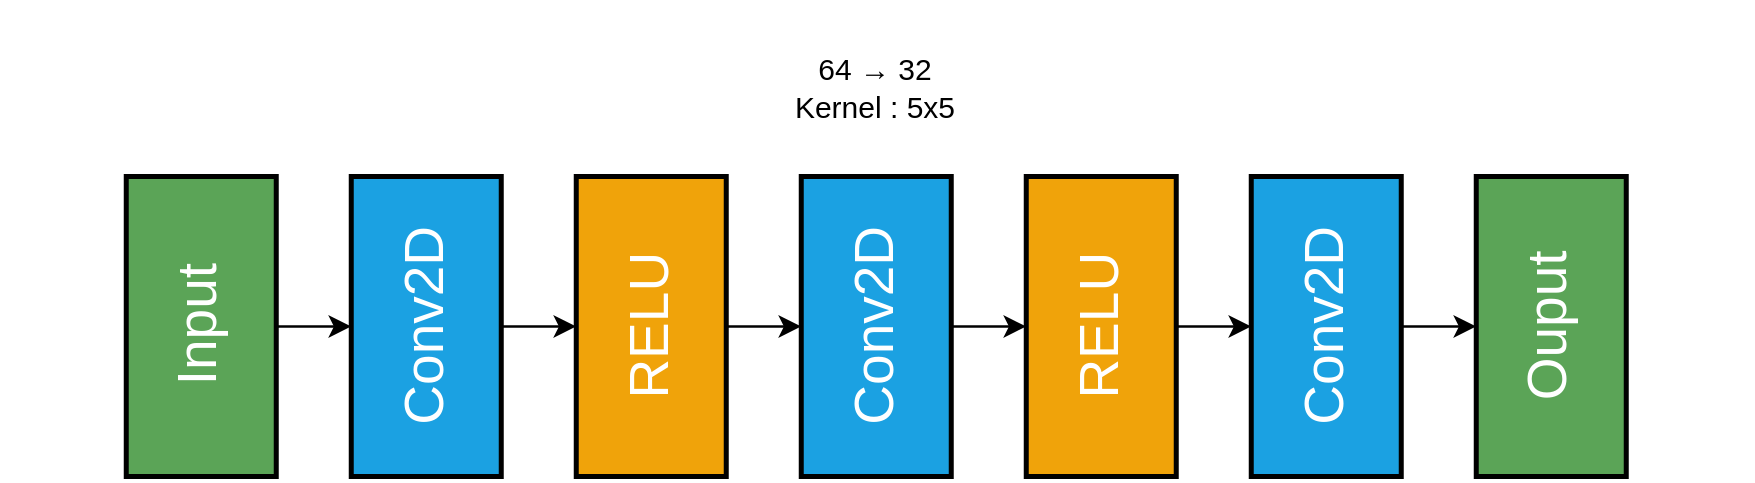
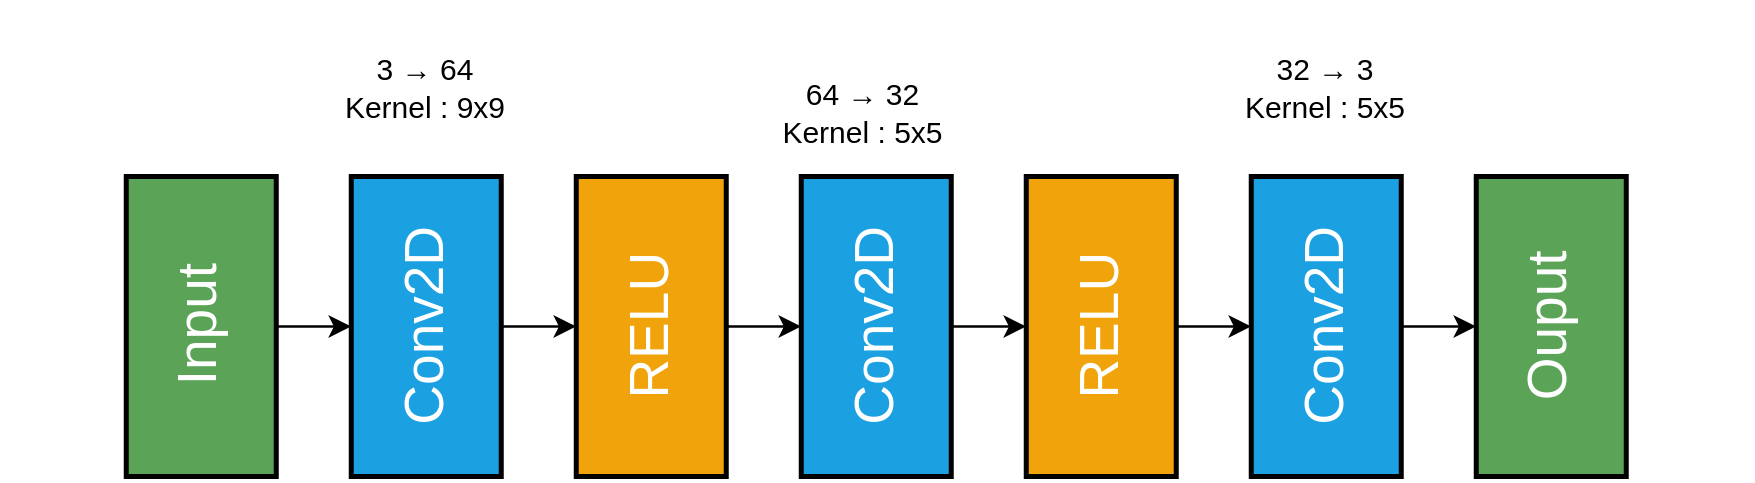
node "3 → 64 Kernel : 9x9": added
node "64 → 32 Kernel : 5x5": moved (876, 89) -> (864, 114)
node "32 → 3 Kernel : 5x5": added
